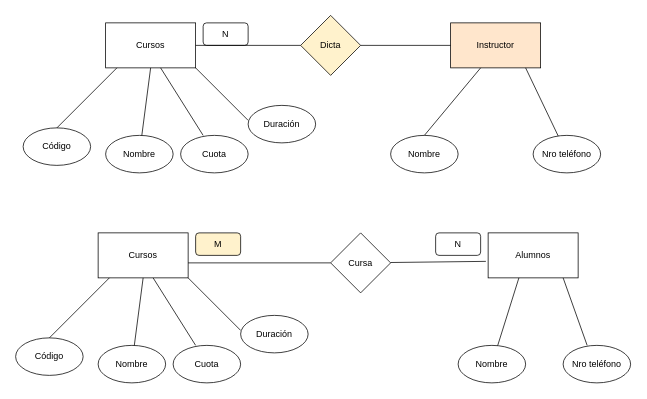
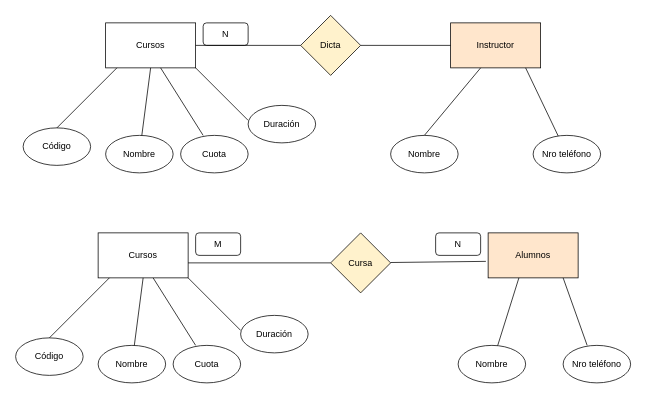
node "M": fillcolor #fff2cc -> #ffffff
node "Alumnos": fillcolor #ffffff -> #ffe6cc
node "Cursa": fillcolor #ffffff -> #fff2cc
